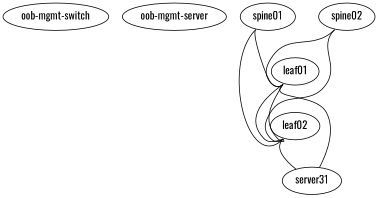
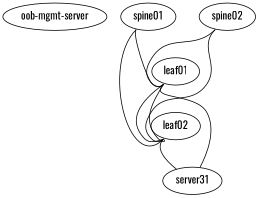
node "oob-mgmt-switch": removed
